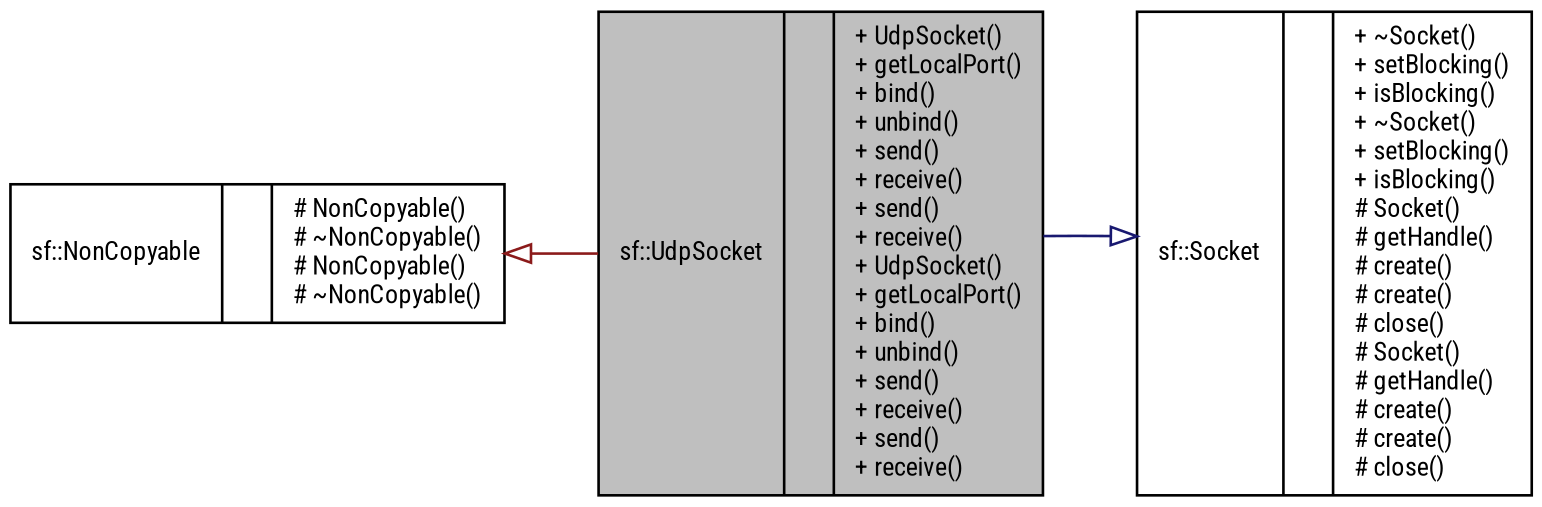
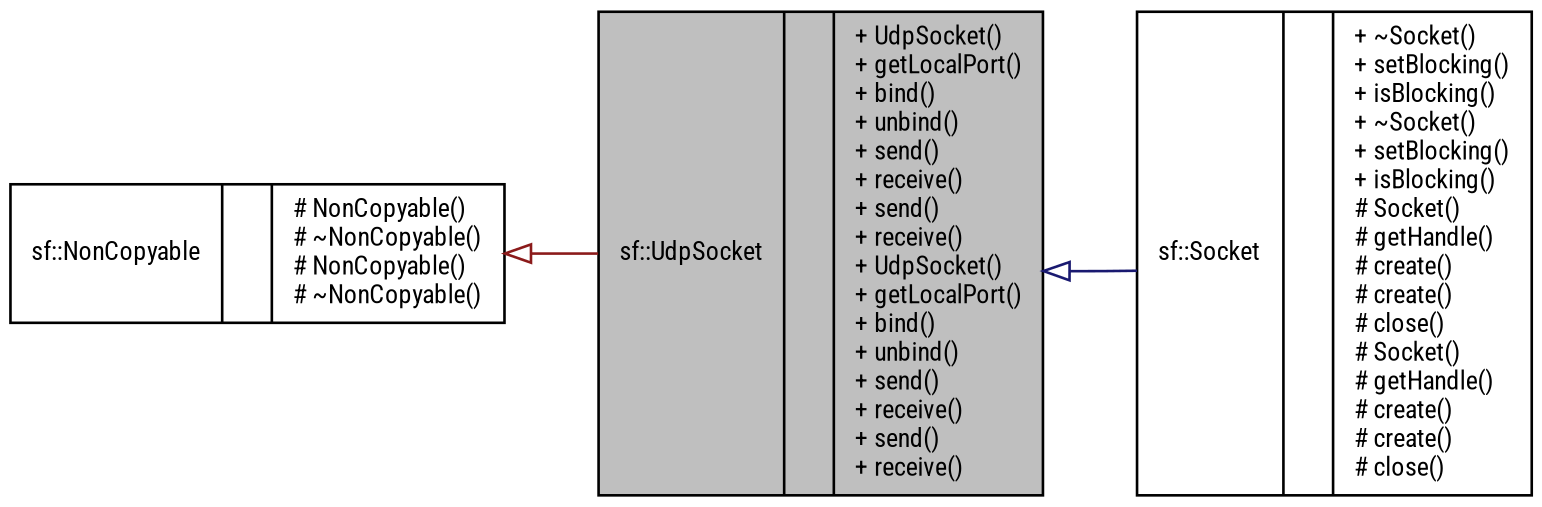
edge "sf::UdpSocket" -> "sf::Socket": reversed
